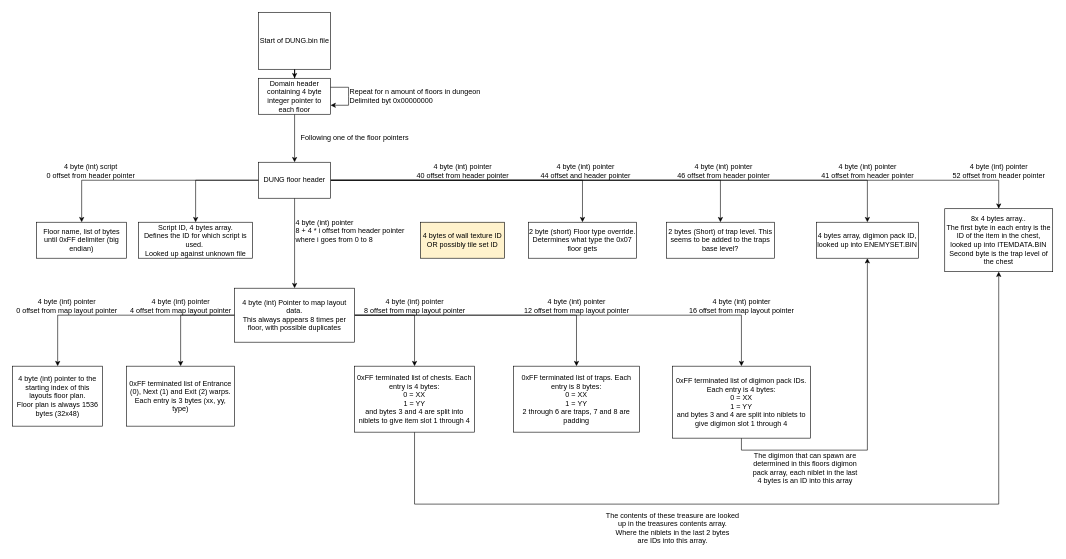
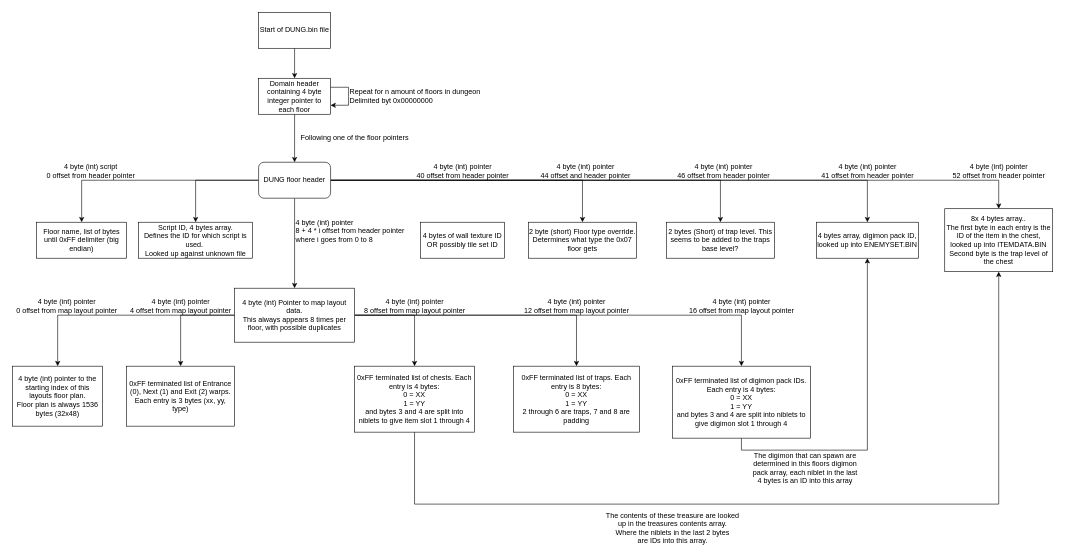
node "Start of DUNG.bin file": size 72x57 -> 72x36
node "DUNG floor header": shape rectangle -> rounded rectangle
node "4 bytes of wall texture ID OR possibly tile set ID": fillcolor #fff2cc -> #ffffff
